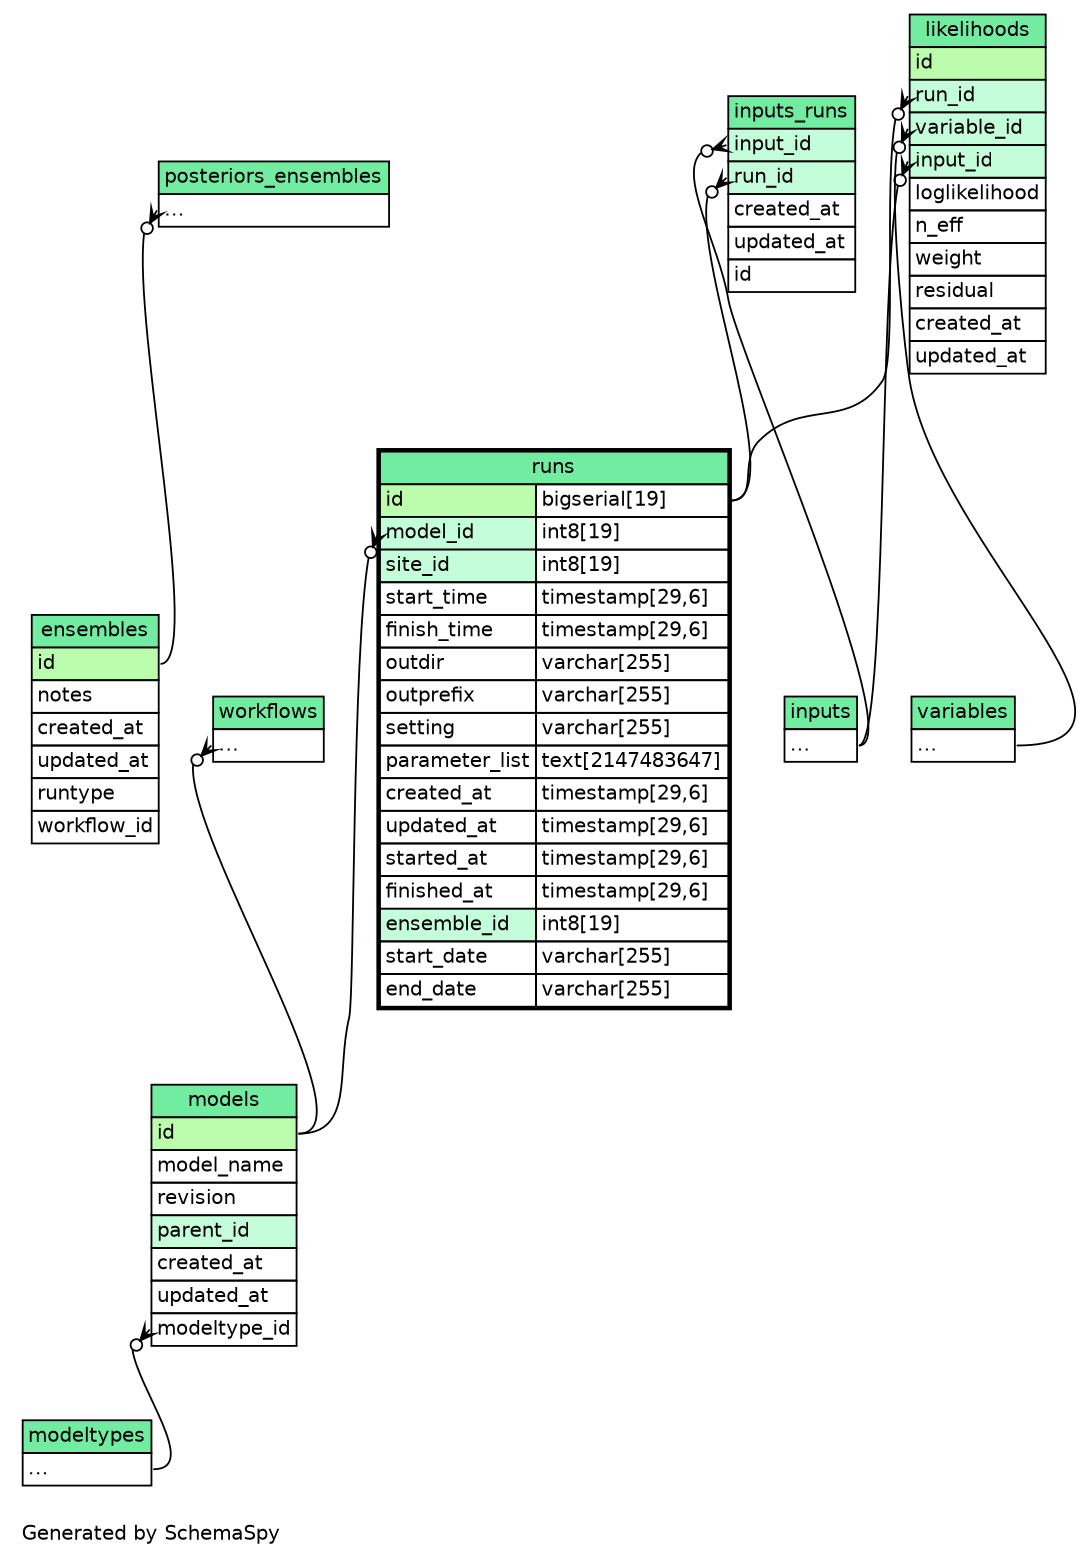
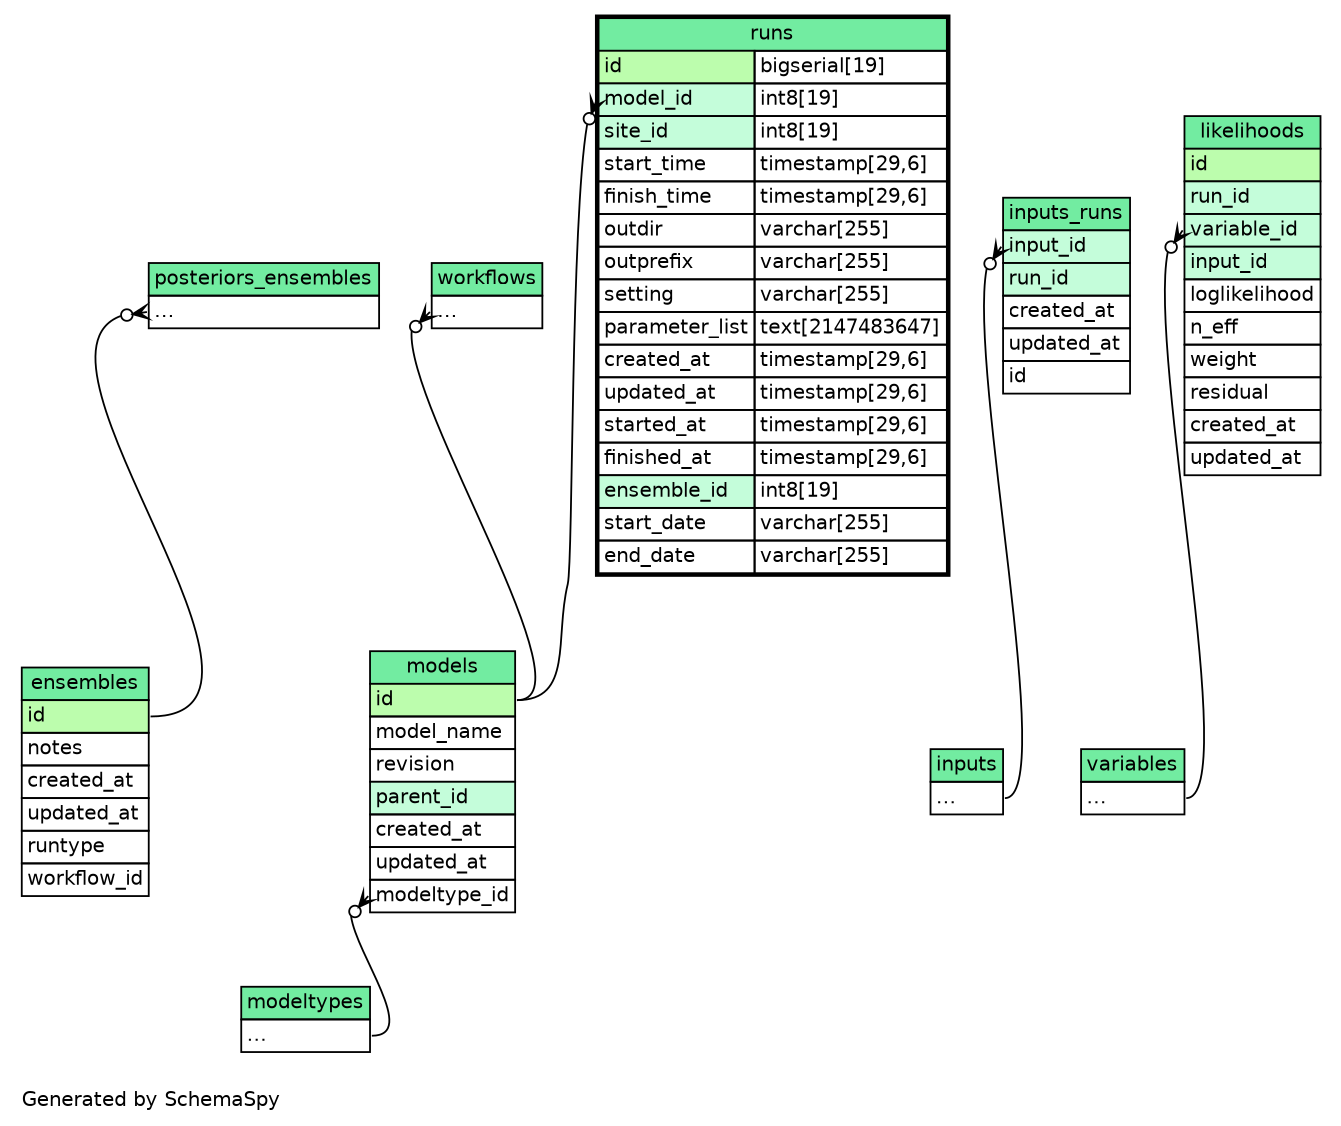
edge "runs" -> "inputs_runs": removed
edge "runs" -> "likelihoods": removed
edge "inputs" -> "likelihoods": removed
